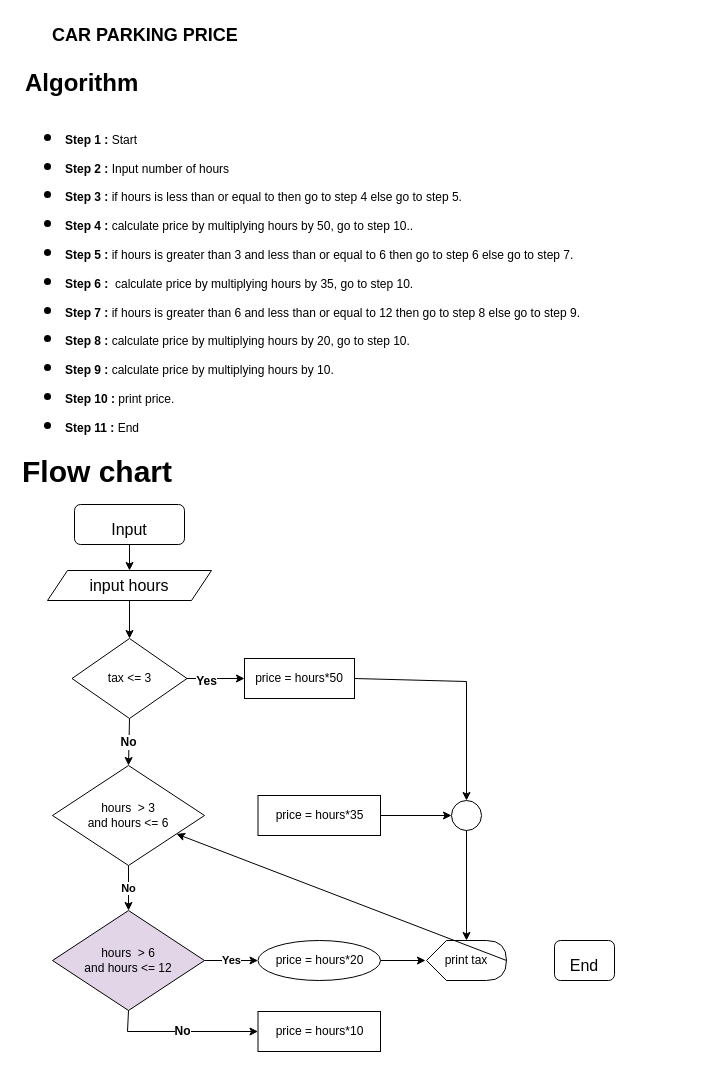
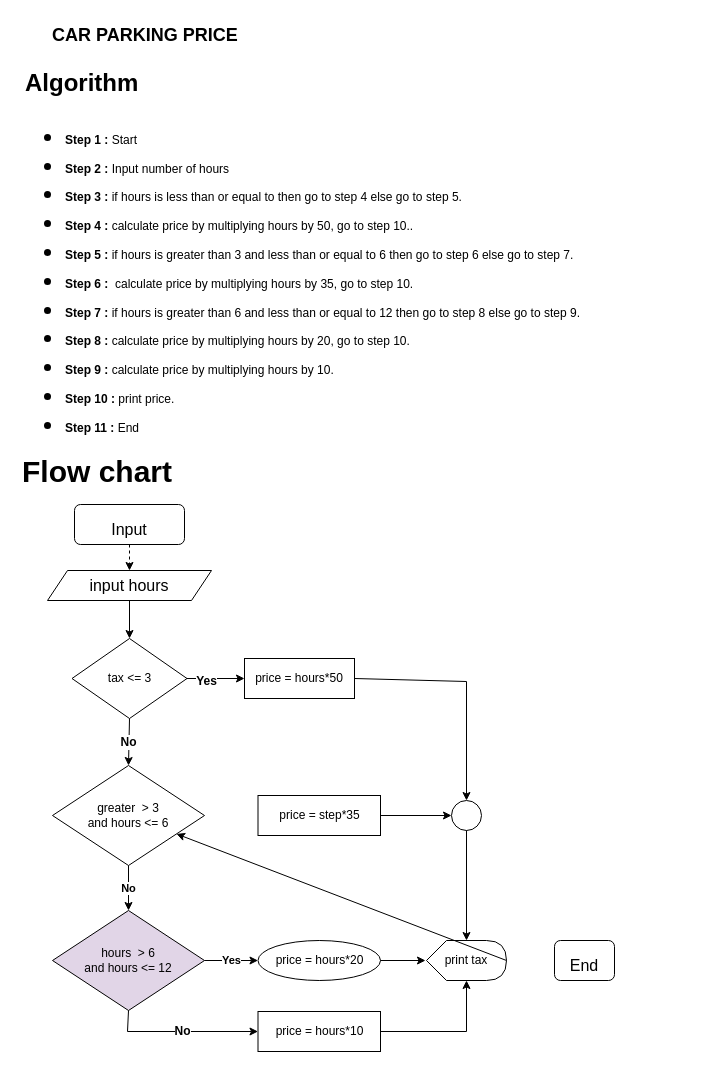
edge "Input" -> "input hours": style solid -> dashed
node "hours > 3 and hours <= 6": label "hours > 3 and hours <= 6" -> "greater > 3 and hours <= 6"
node "price = hours*35": label "price = hours*35" -> "price = step*35"
edge "price = hours*10" -> "print tax": added
